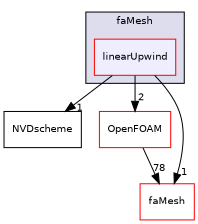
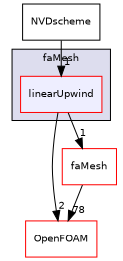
edge "linearUpwind" -> "NVDscheme": reversed
edge "OpenFOAM" -> "faMesh": reversed
